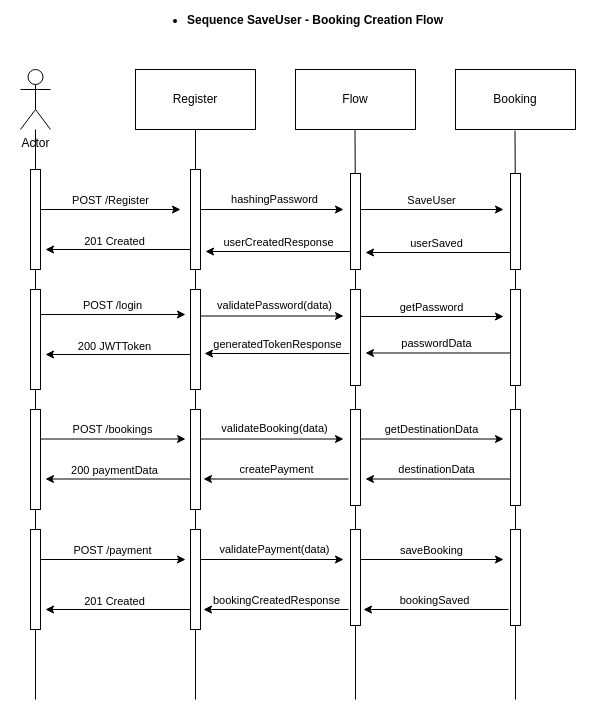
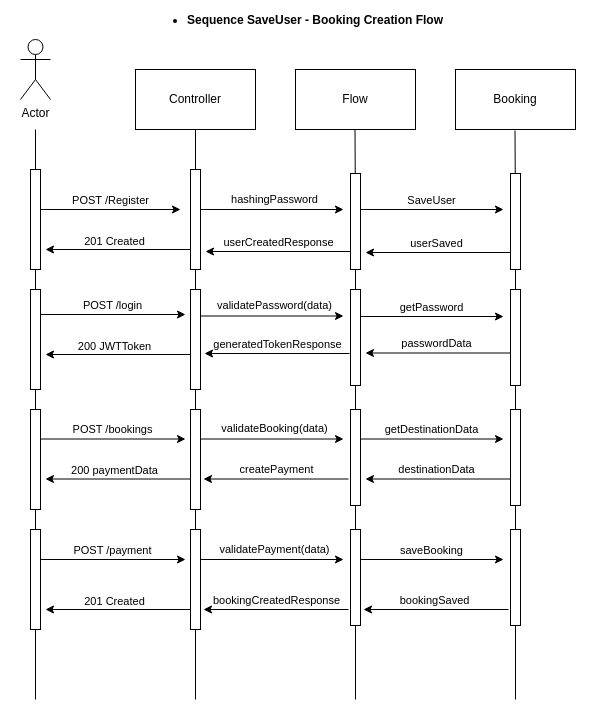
node "Actor": moved (36, 100) -> (36, 70)
node "Register": label "Register" -> "Controller"
